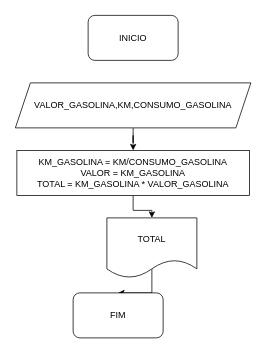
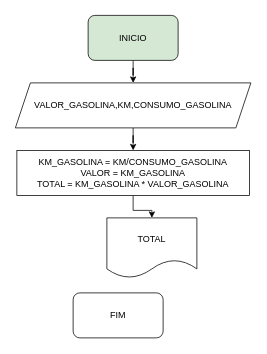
node "INICIO": fillcolor #ffffff -> #d5e8d4
edge "INICIO" -> "VALOR_GASOLINA,KM,CONSUMO_GASOLINA": added
edge "TOTAL" -> "FIM": removed
